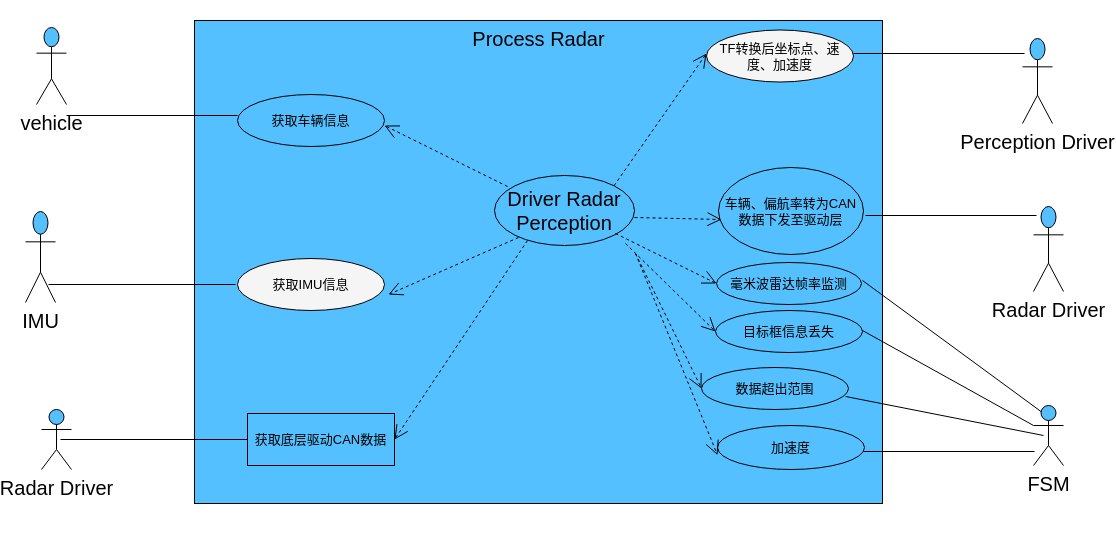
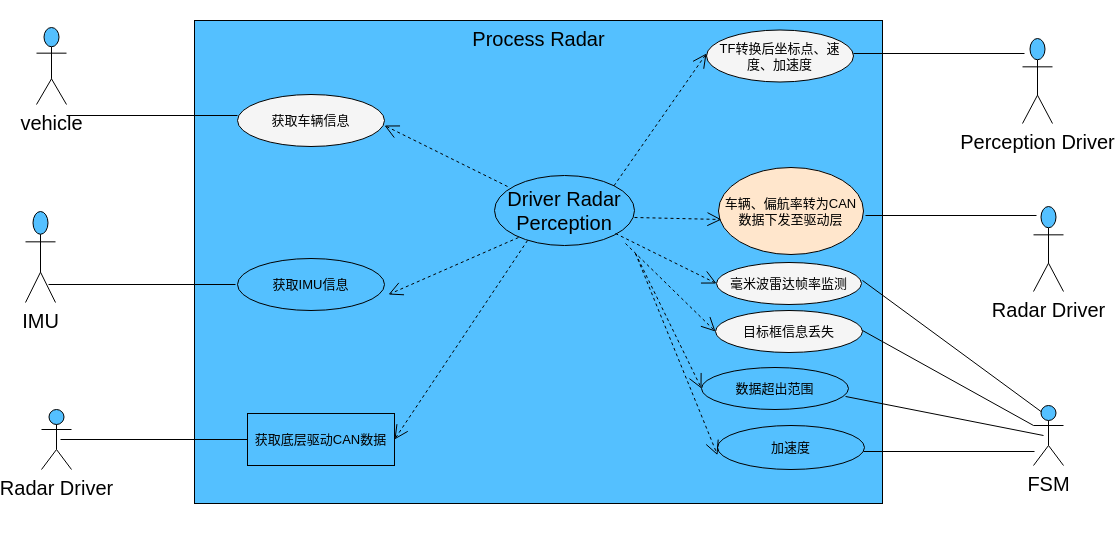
node "获取车辆信息": fillcolor #54c0ff -> #f5f5f5
node "车辆、偏航率转为CAN数据下发至驱动层": fillcolor #54c0ff -> #ffe6cc
node "毫米波雷达帧率监测": fillcolor #54c0ff -> #f5f5f5
node "获取IMU信息": fillcolor #f5f5f5 -> #54c0ff
node "目标框信息丢失": fillcolor #54c0ff -> #f5f5f5
